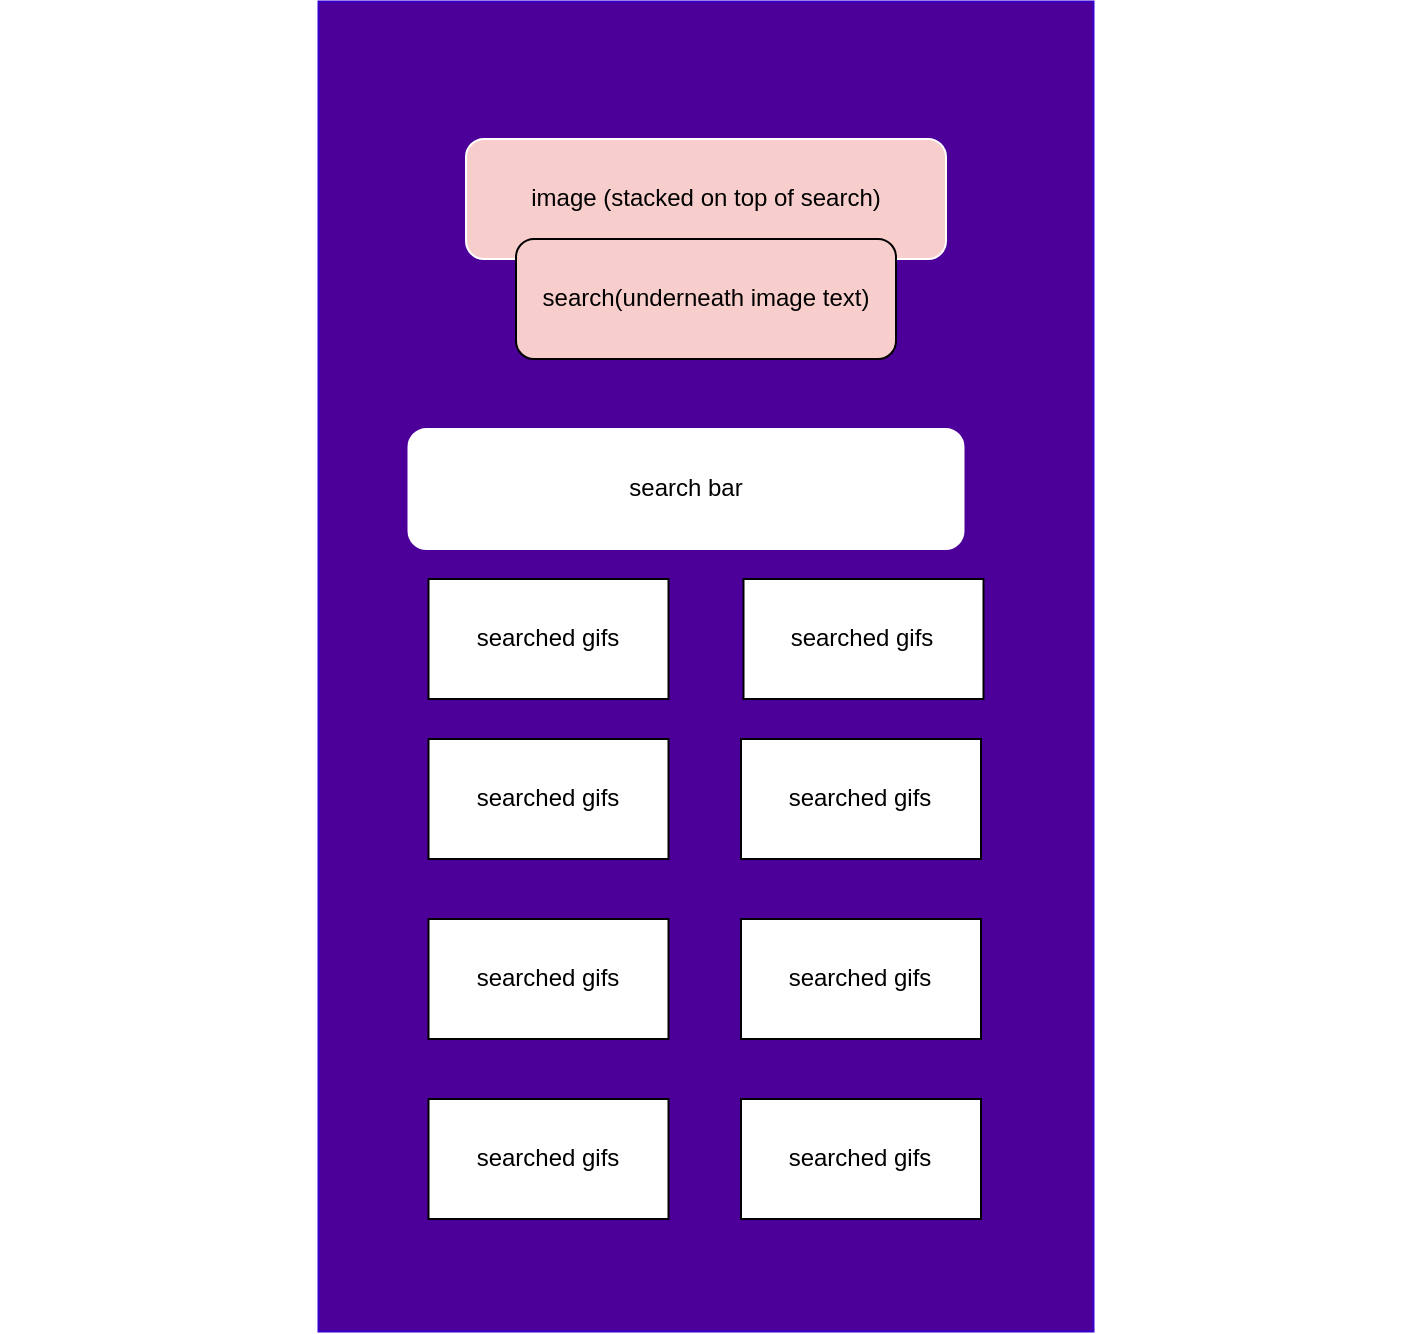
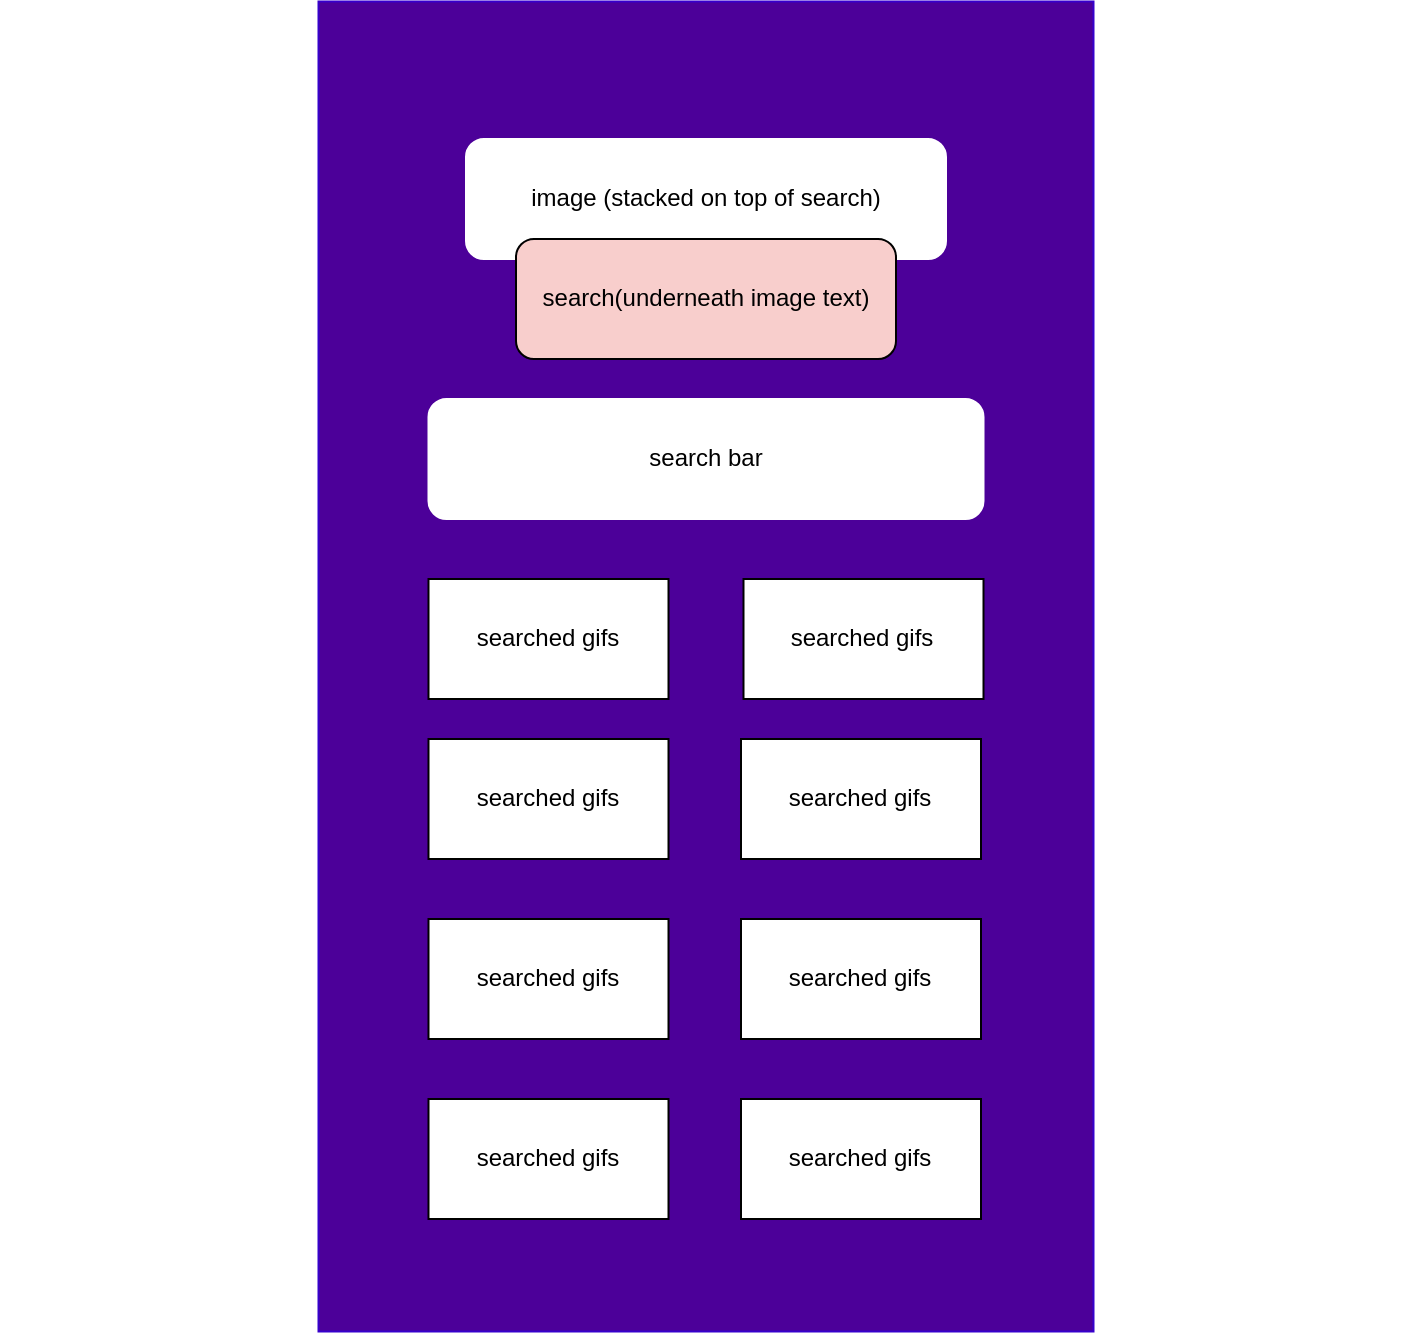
node "image (stacked on top of search)": fillcolor #f8cecc -> #ffffff
node "search bar": moved (686, 489) -> (706, 459)
